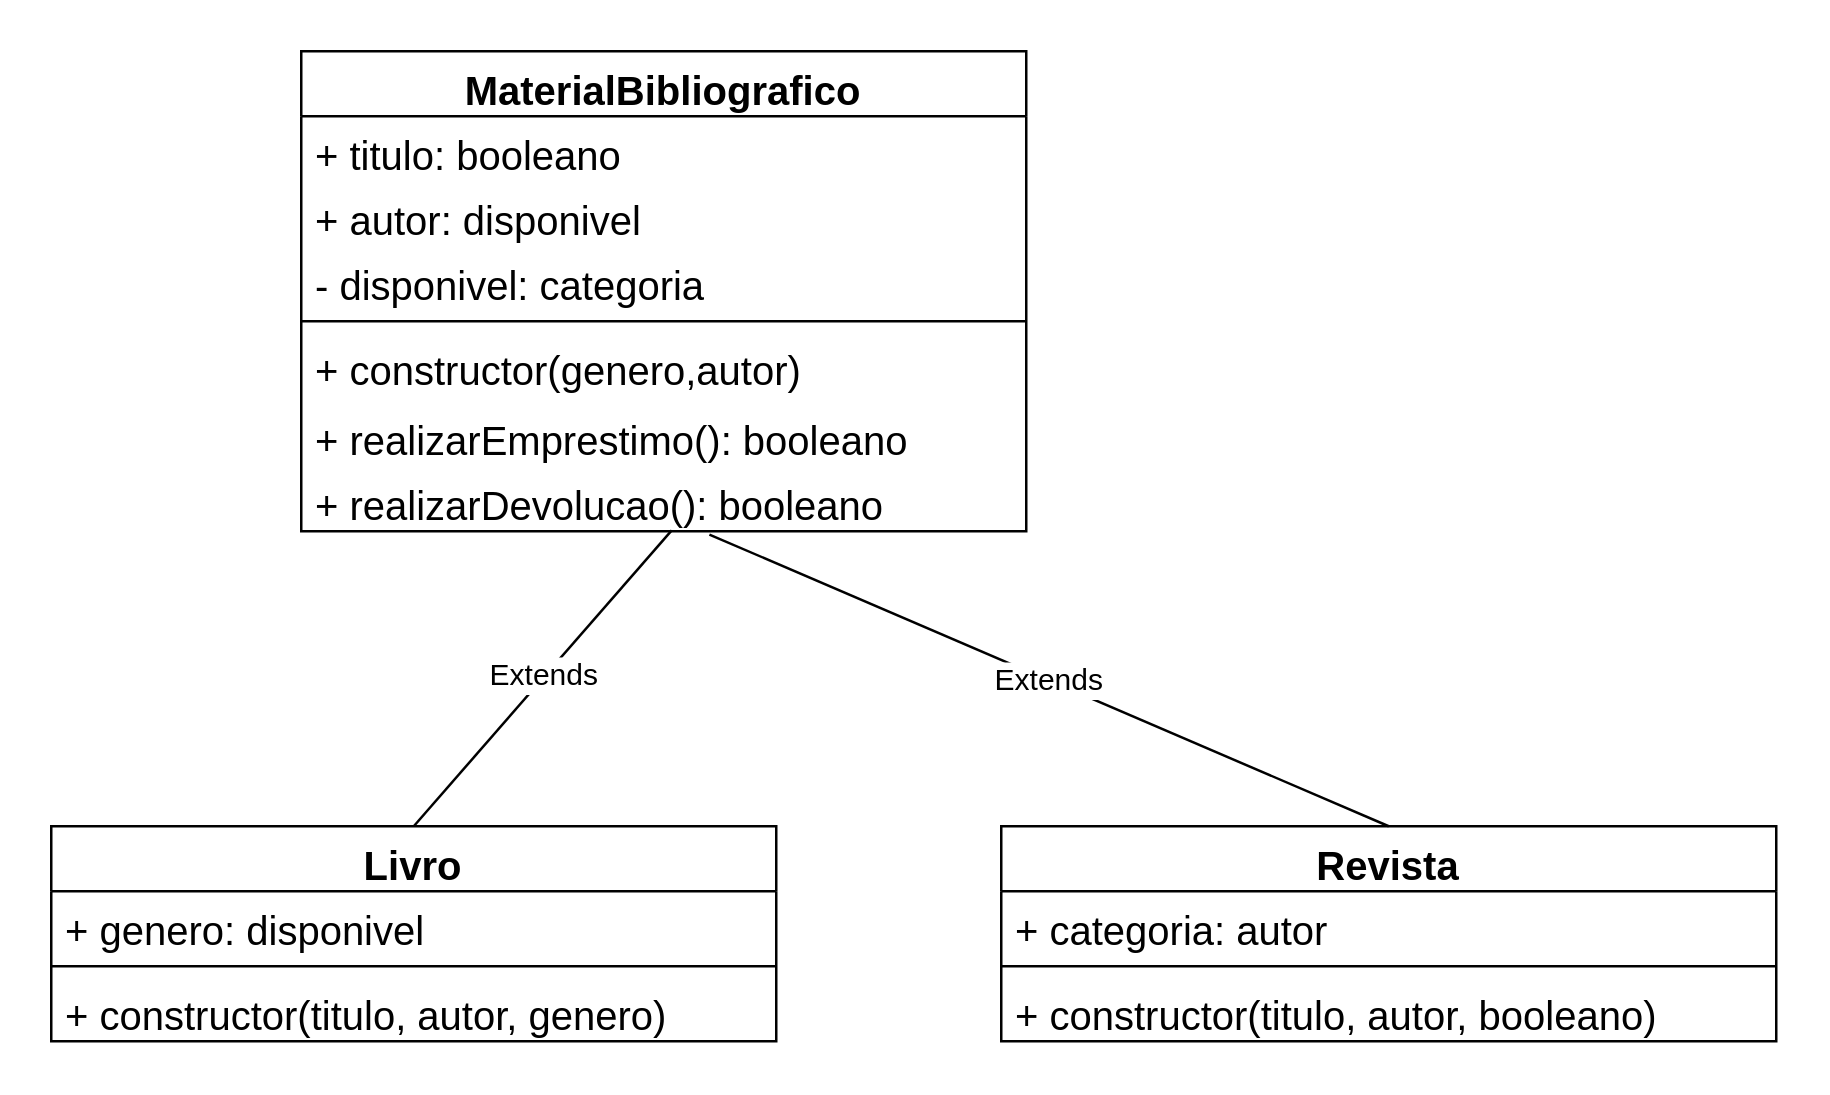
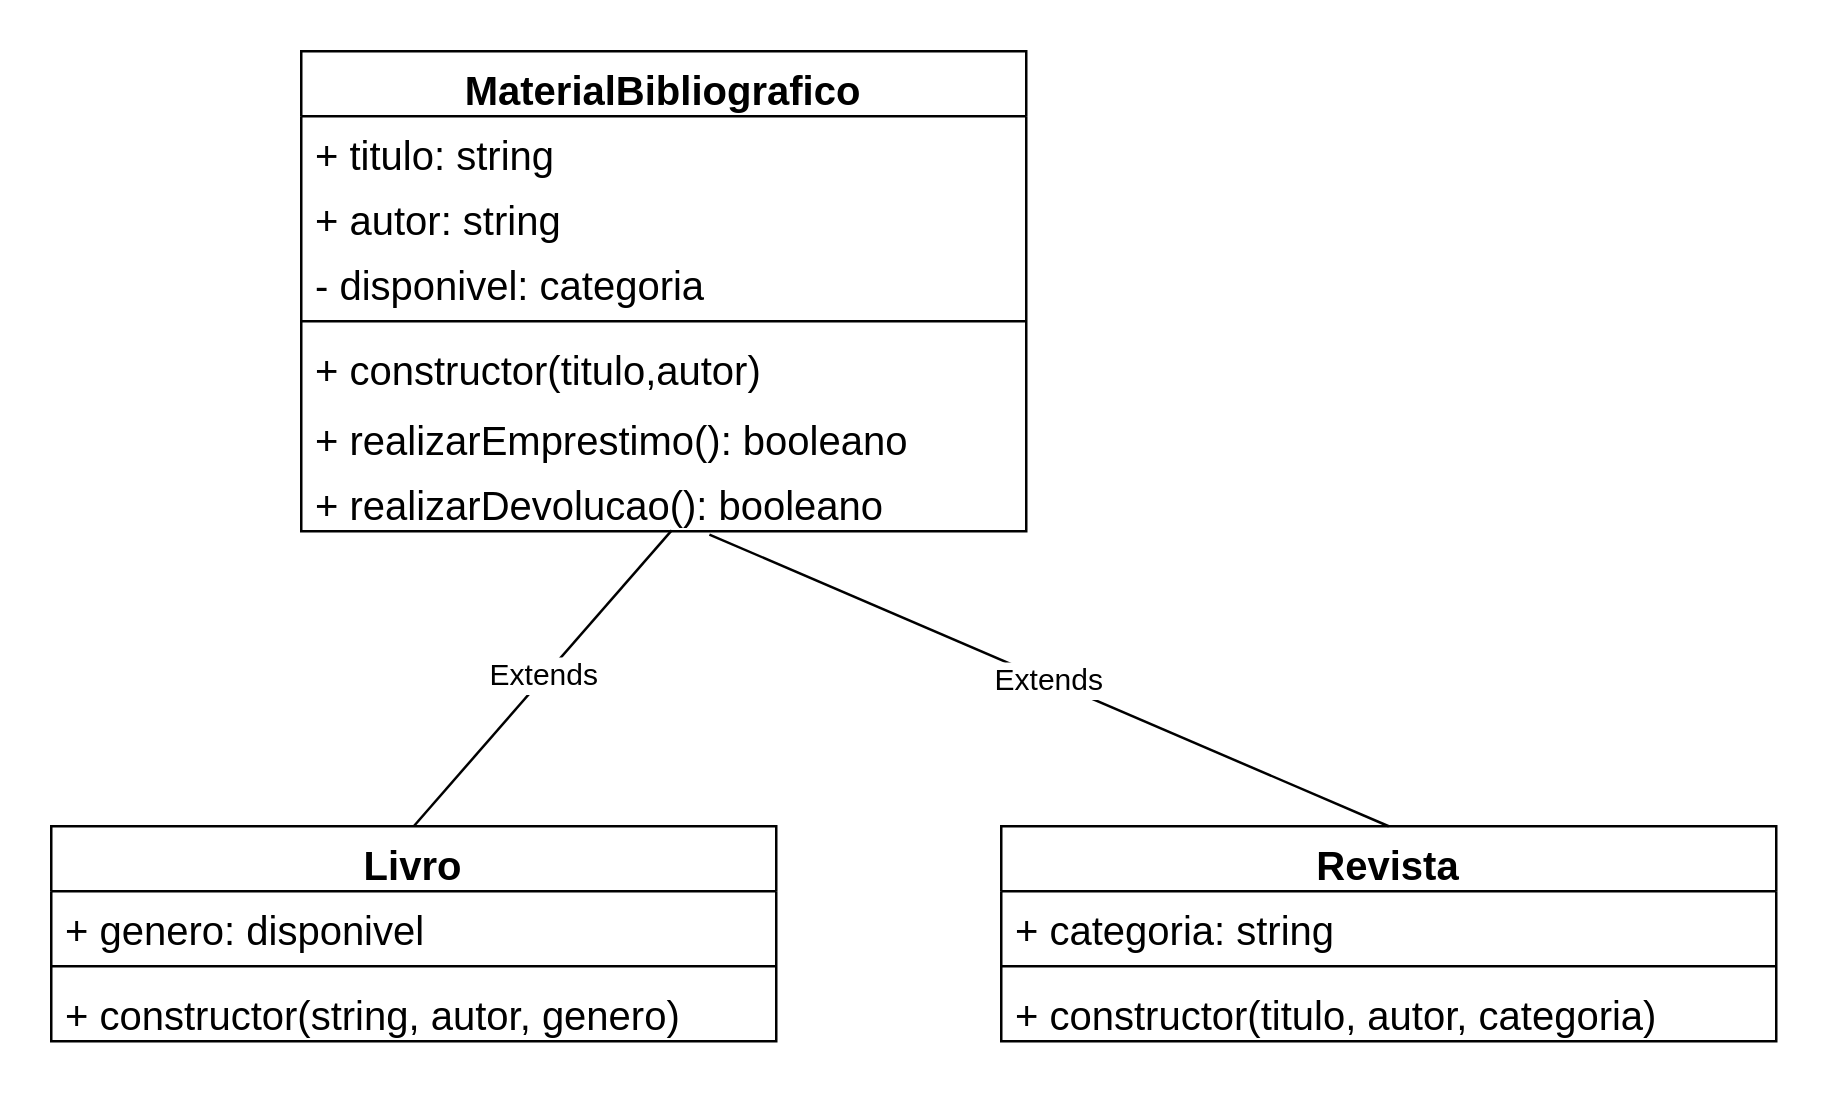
node "+ titulo: booleano": label "+ titulo: booleano" -> "+ titulo: string"
node "+ autor: disponivel": label "+ autor: disponivel" -> "+ autor: string"
node "+ constructor(genero,autor)": label "+ constructor(genero,autor)" -> "+ constructor(titulo,autor)"
node "+ categoria: autor": label "+ categoria: autor" -> "+ categoria: string"
node "+ constructor(titulo, autor, genero)": label "+ constructor(titulo, autor, genero)" -> "+ constructor(string, autor, genero)"
node "+ constructor(titulo, autor, booleano)": label "+ constructor(titulo, autor, booleano)" -> "+ constructor(titulo, autor, categoria)"
